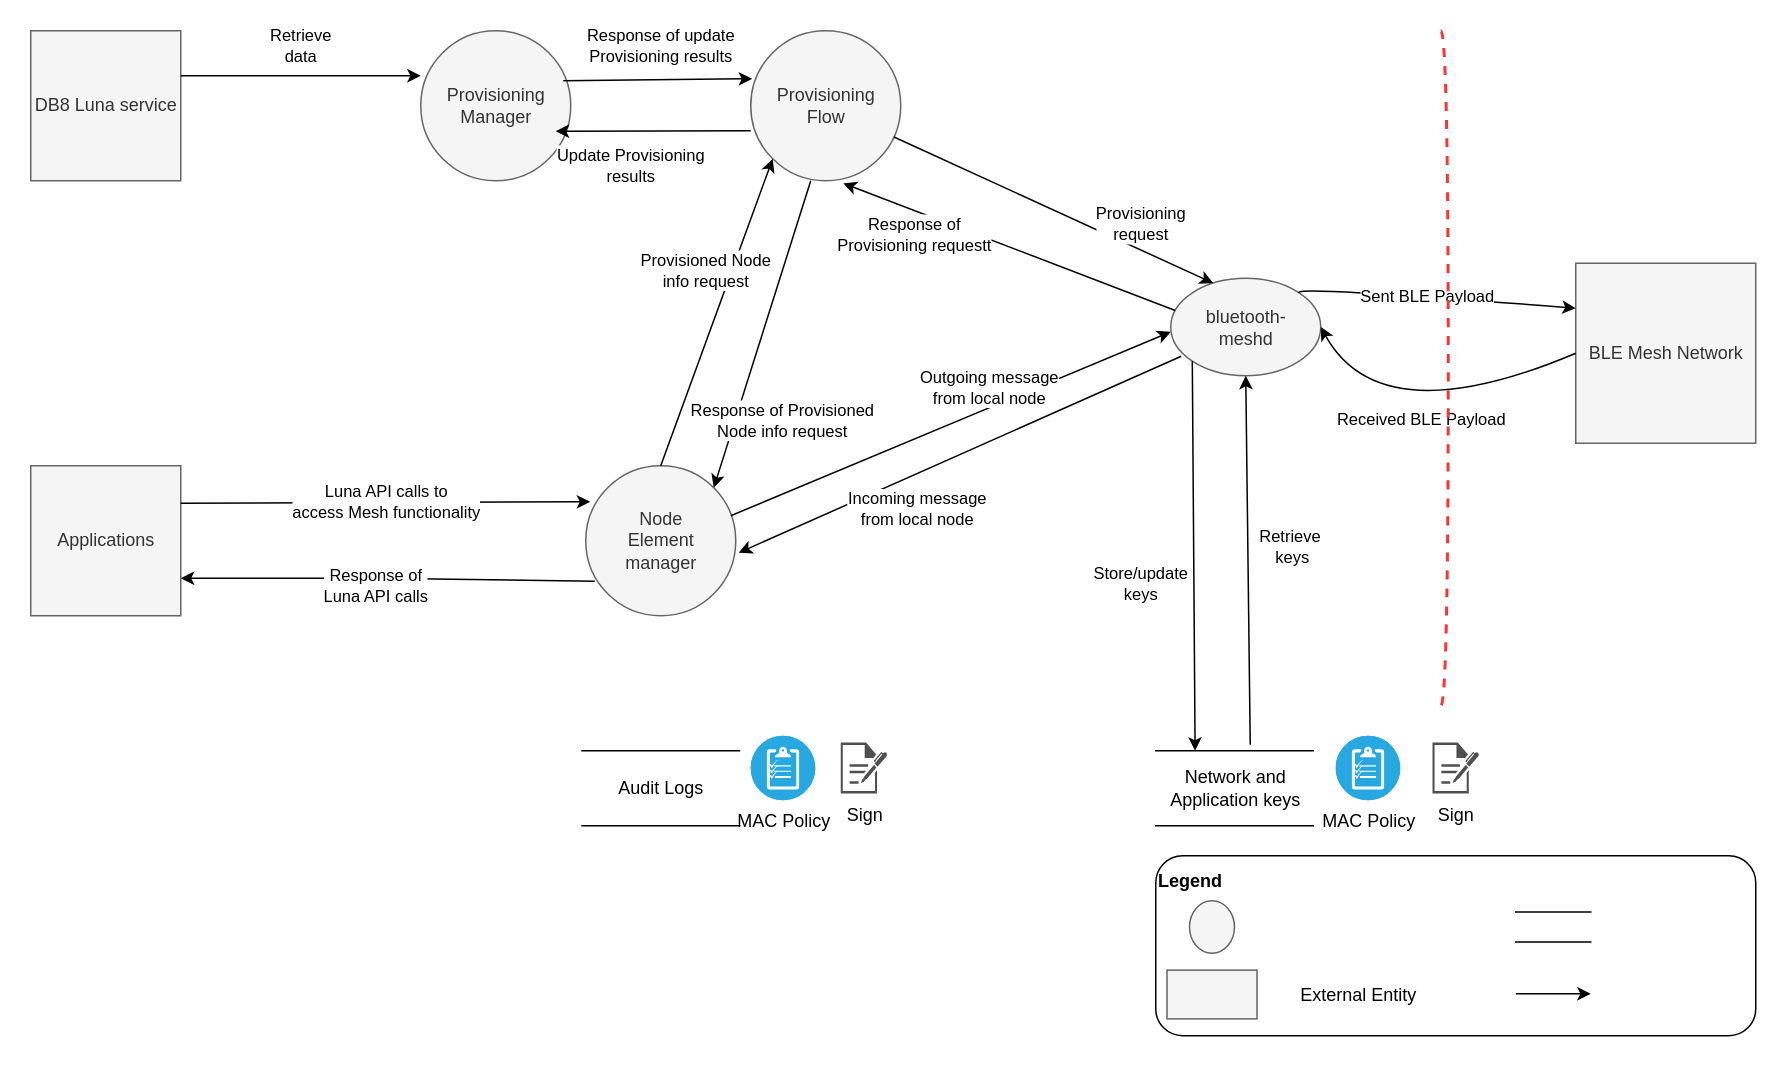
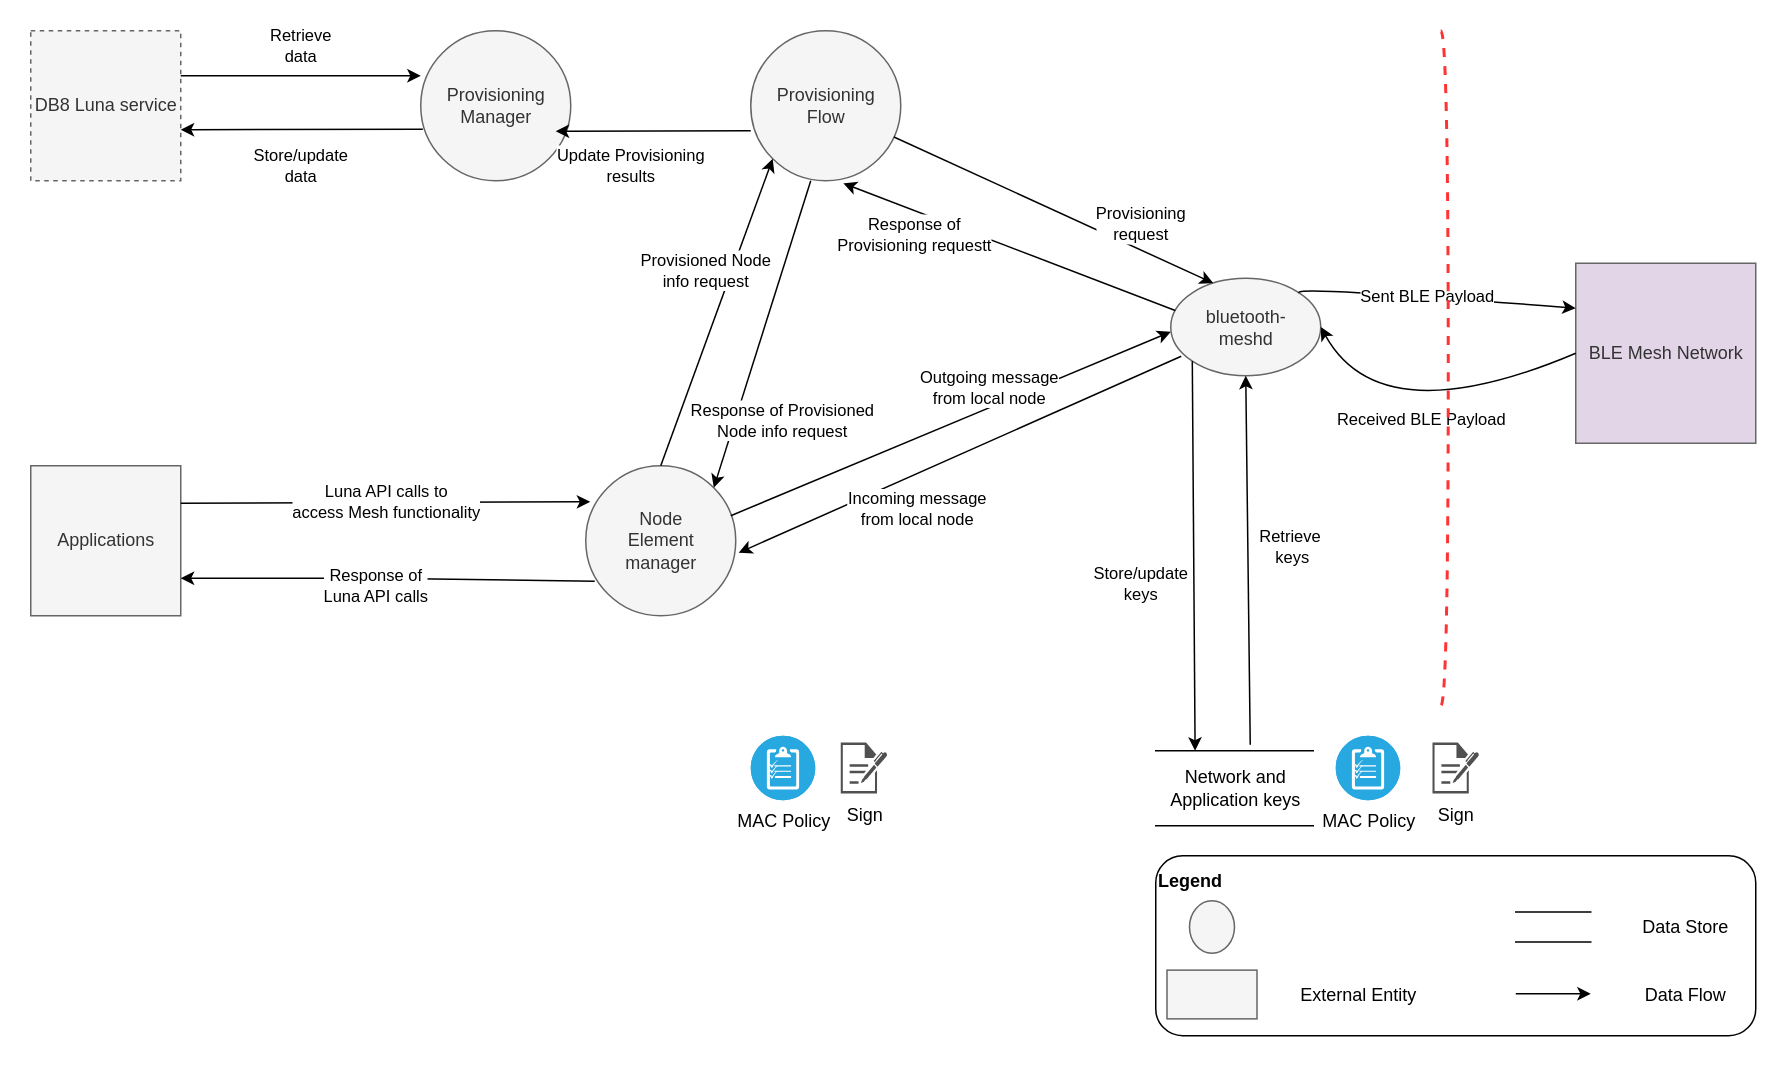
edge "Provisioning Manager" -> "Provisioning Flow": removed, label "Response of update Provisioning results"
node "DB8 Luna service": style solid -> dashed
edge "Provisioning Manager" -> "DB8 Luna service": added, label "Store/update data"
node "BLE Mesh Network": fillcolor #f5f5f5 -> #e1d5e7
node "Audit Logs": removed
node "Data Store": added
node "Data Flow": added
